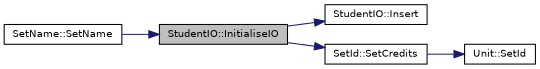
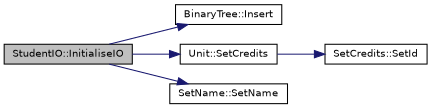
node "StudentIO::Insert": label "StudentIO::Insert" -> "BinaryTree::Insert"
edge "SetName::SetName" -> "StudentIO::InitialiseIO": reversed
node "SetId::SetCredits": label "SetId::SetCredits" -> "Unit::SetCredits"
node "Unit::SetId": label "Unit::SetId" -> "SetCredits::SetId"
